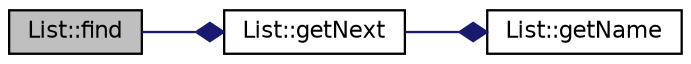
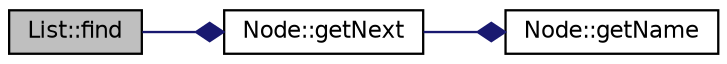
node "List::getNext": label "List::getNext" -> "Node::getNext"
node "List::getName": label "List::getName" -> "Node::getName"
